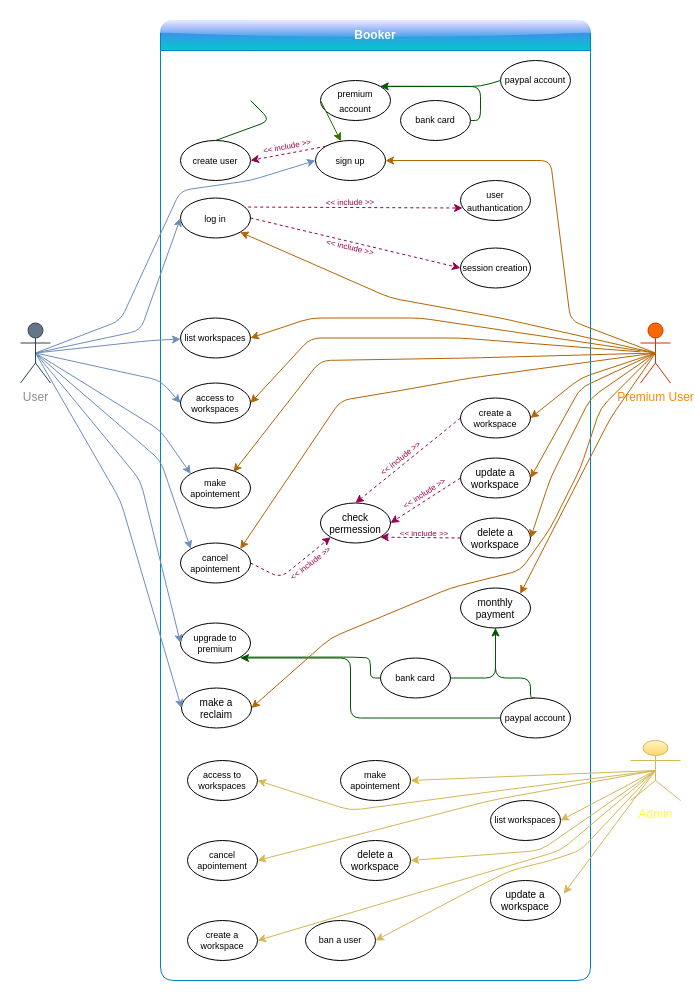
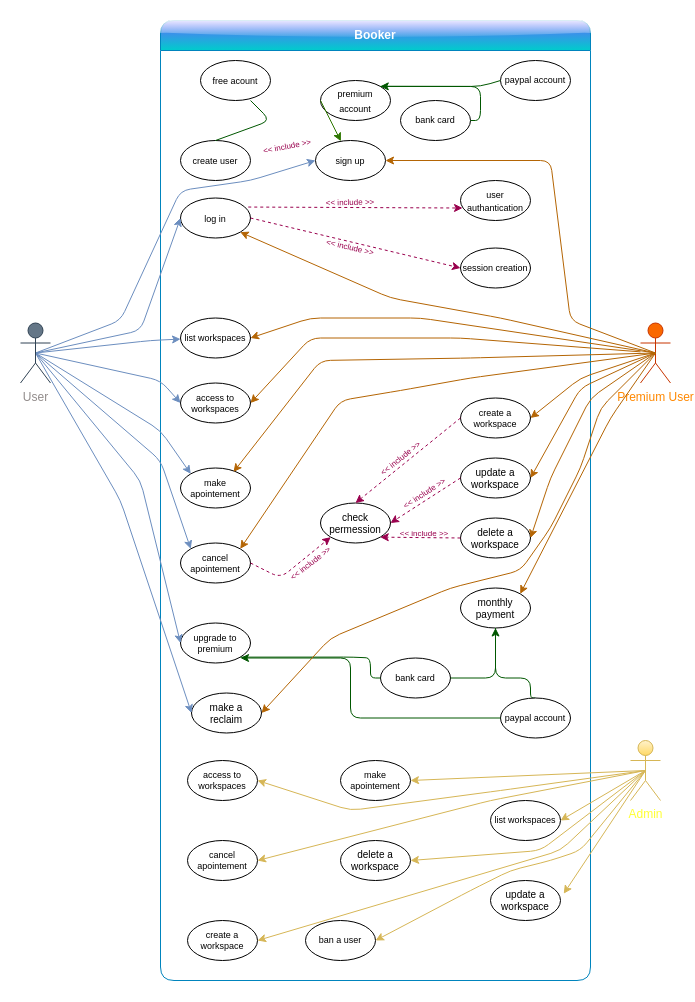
node "free acount": added
edge "sign up" -> "create user": removed
node "make a reclaim": moved (217, 708) -> (227, 713)
node "Admin": size 50x60 -> 30x60
